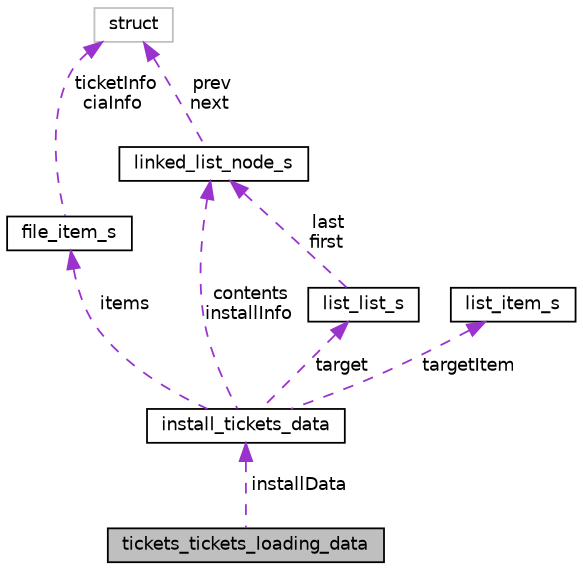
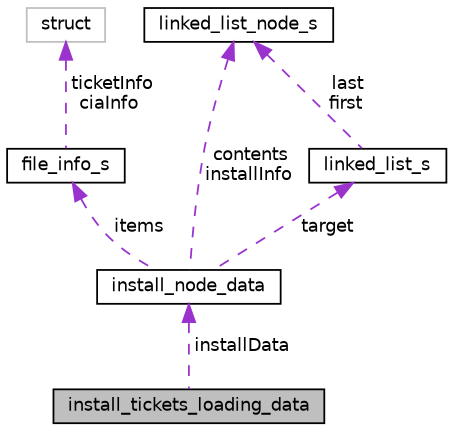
edge "linked_list_node_s" -> "struct": removed, label "prev next"
node "file_item_s": label "file_item_s" -> "file_info_s"
node "list_list_s": label "list_list_s" -> "linked_list_s"
node "list_item_s": removed
node "install_tickets_data": label "install_tickets_data" -> "install_node_data"
node "tickets_tickets_loading_data": label "tickets_tickets_loading_data" -> "install_tickets_loading_data"
